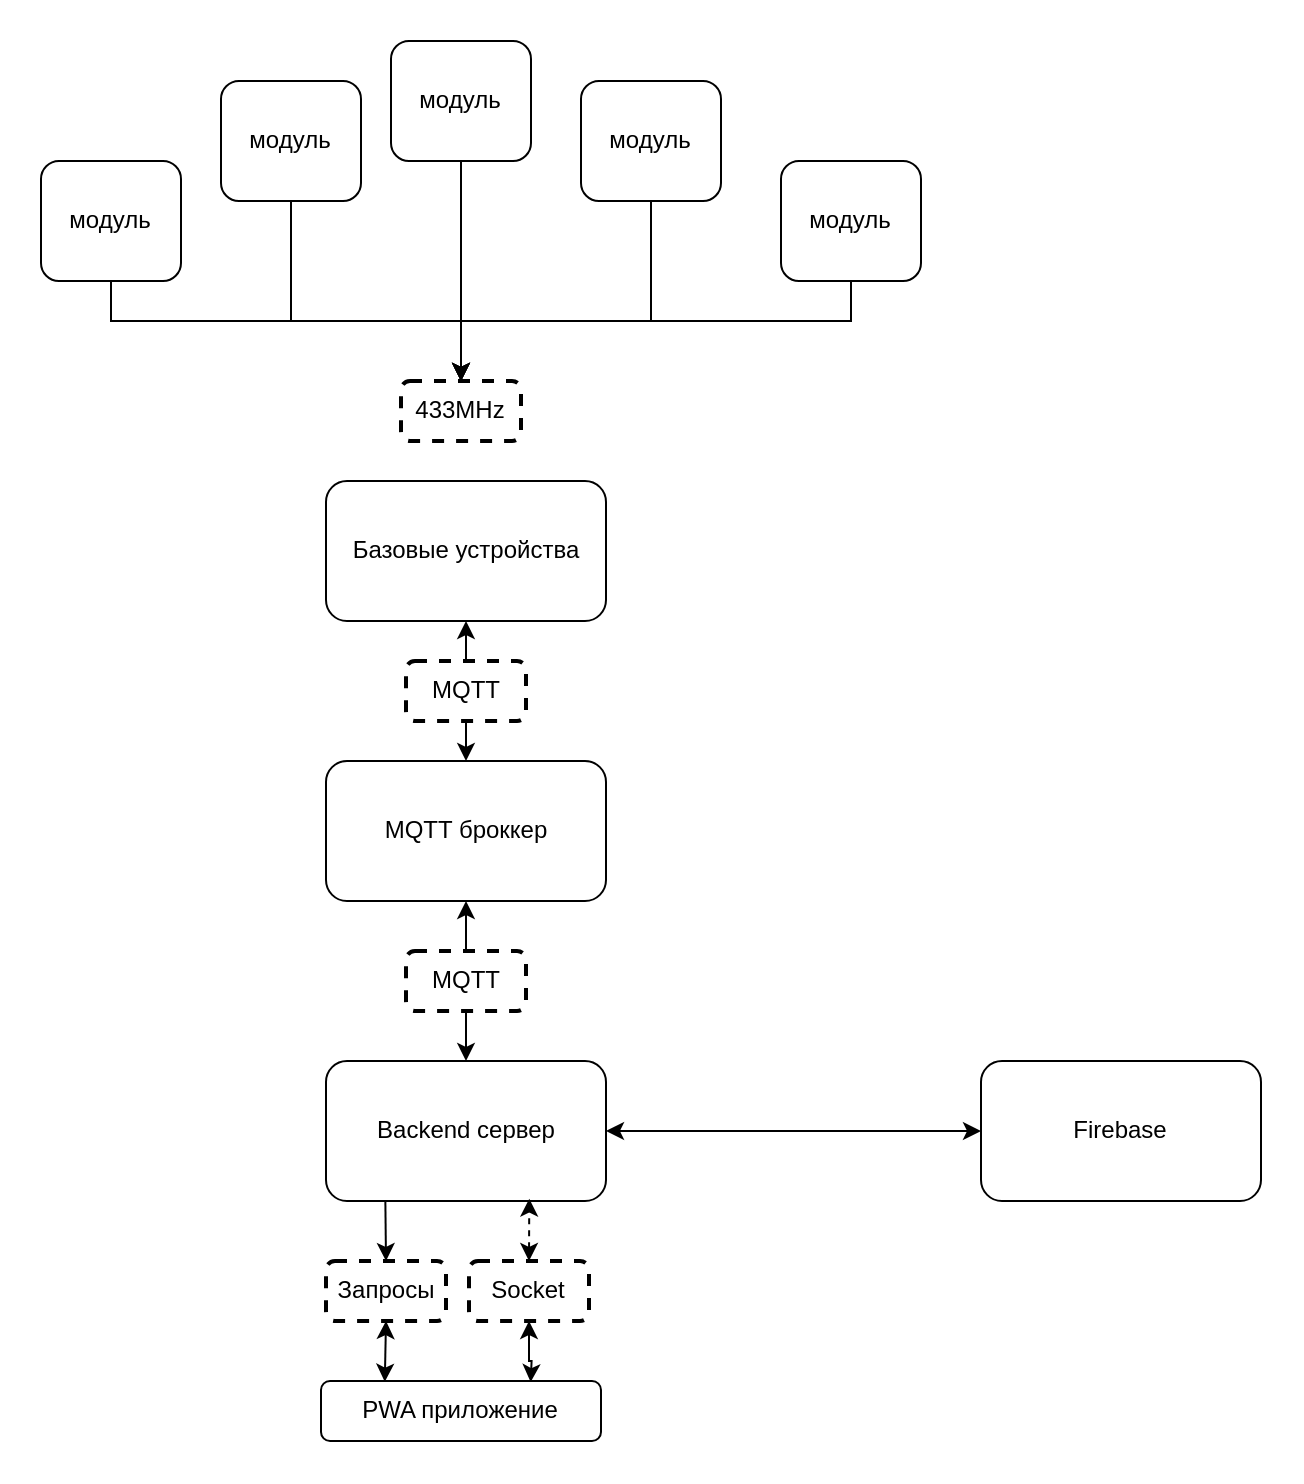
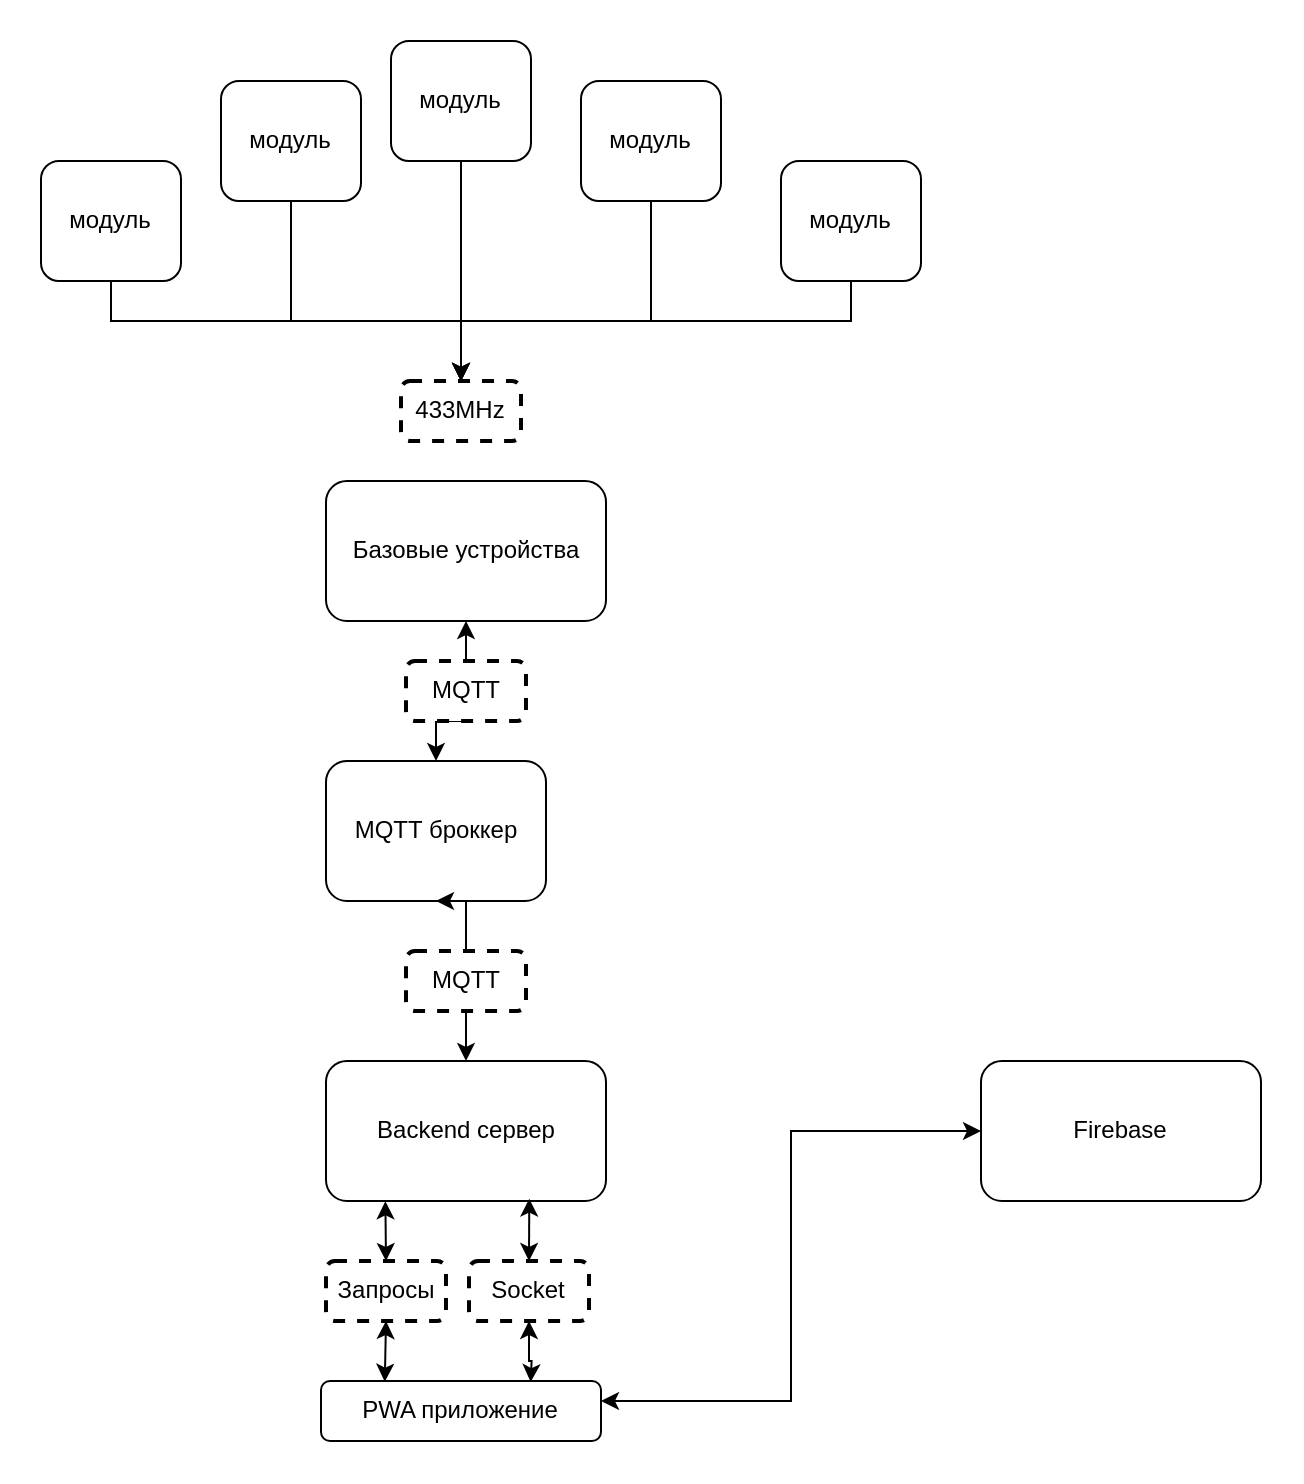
node "MQTT броккер": size 280x140 -> 220x140
edge "Backend сервер" -- "Firebase": removed
edge "Backend сервер" -> "Запросы": arrowhead none -> classic
edge "Backend сервер" -- "Socket": style dashed -> solid
edge "Firebase" -- "PWA приложение": added
